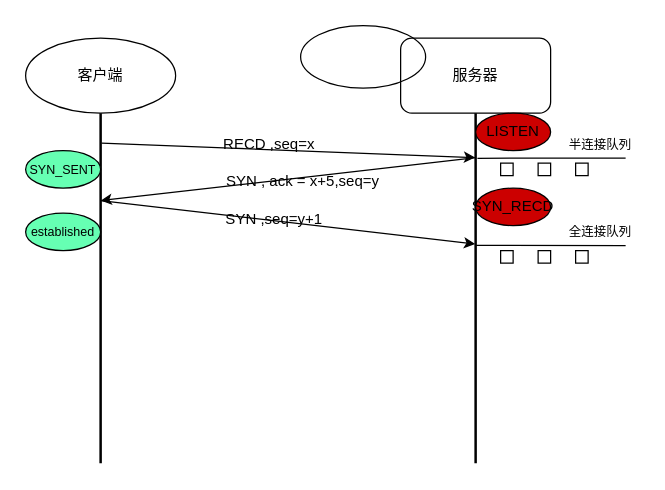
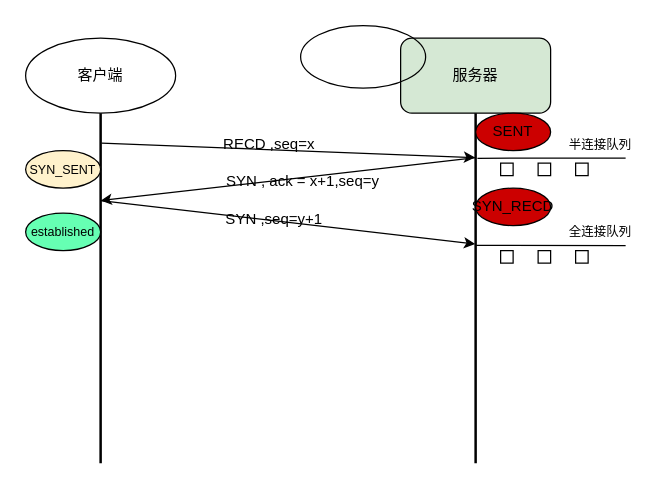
node "服务器": fillcolor #ffffff -> #d5e8d4
node "LISTEN": label "LISTEN" -> "SENT"
node "SYN_SENT": fillcolor #66ffb3 -> #fff2cc
node "SYN , ack = x+5,seq=y": label "SYN , ack = x+5,seq=y" -> "SYN , ack = x+1,seq=y"
